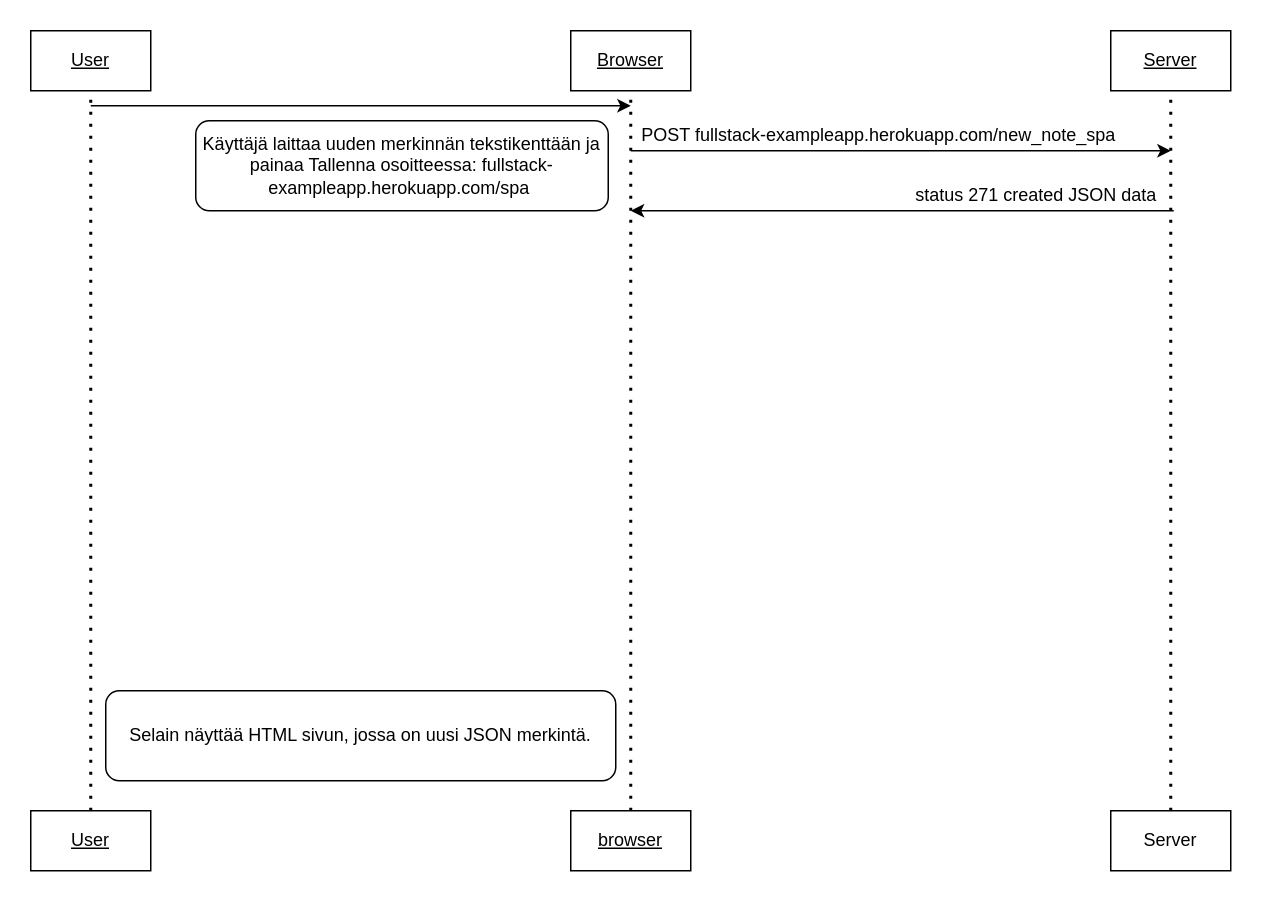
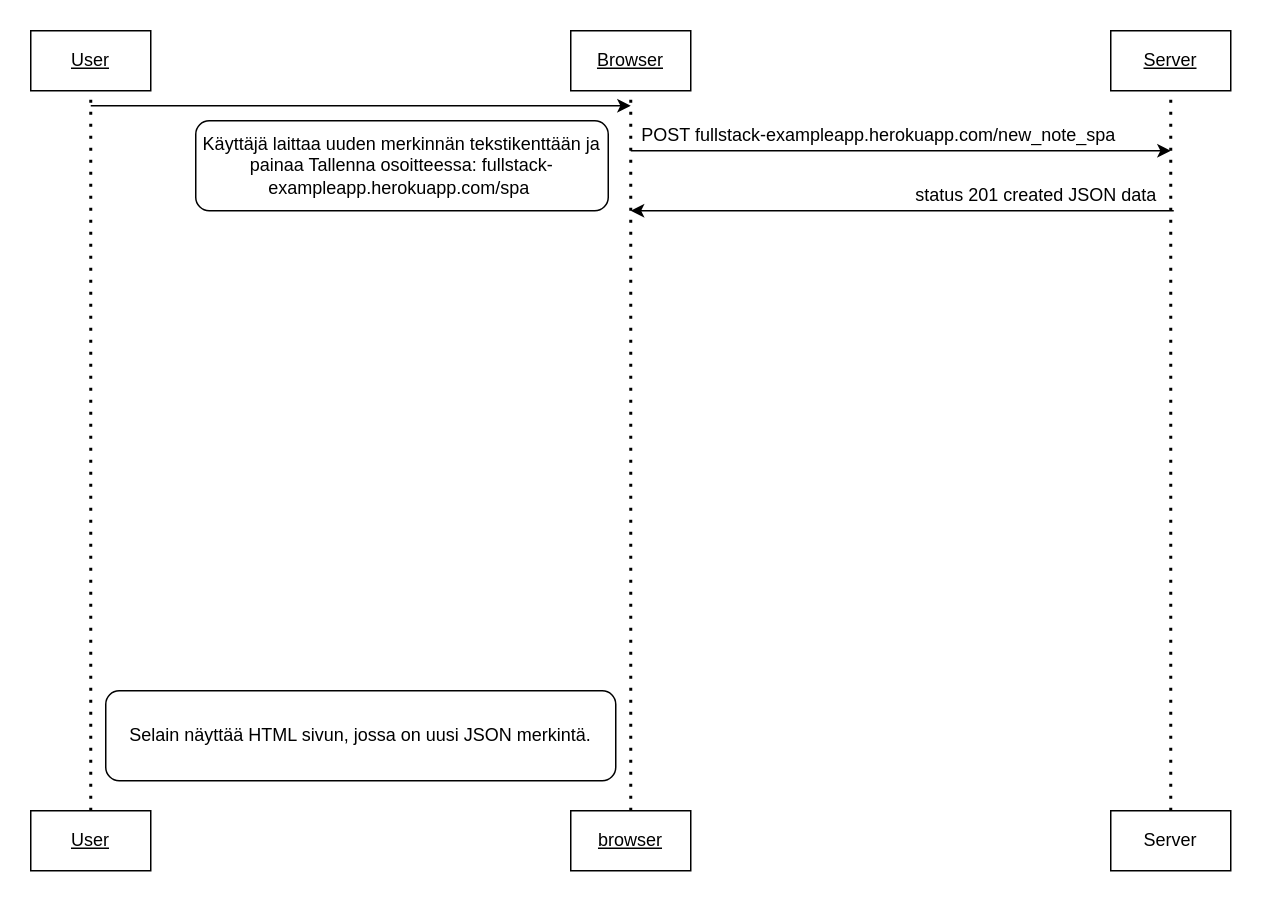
node "status 271 created JSON data": label "status 271 created JSON data" -> "status 201 created JSON data"
